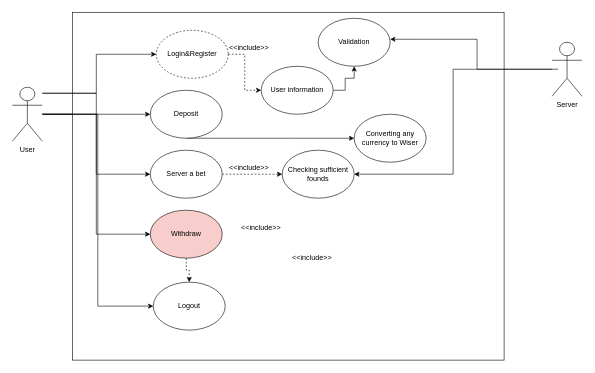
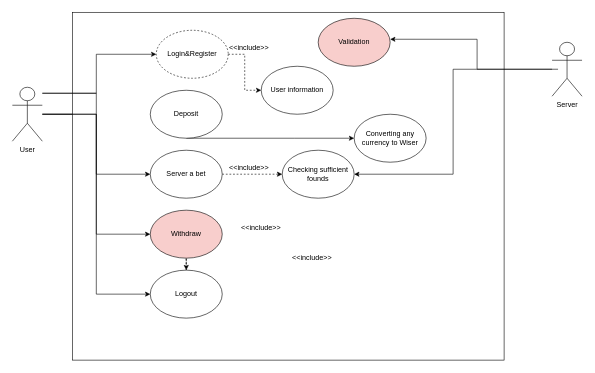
node "Validation": fillcolor #ffffff -> #f8cecc
edge "User information" -> "Validation": removed
edge "User" -> "Deposit": removed
node "Logout": moved (189, 306) -> (186, 294)
